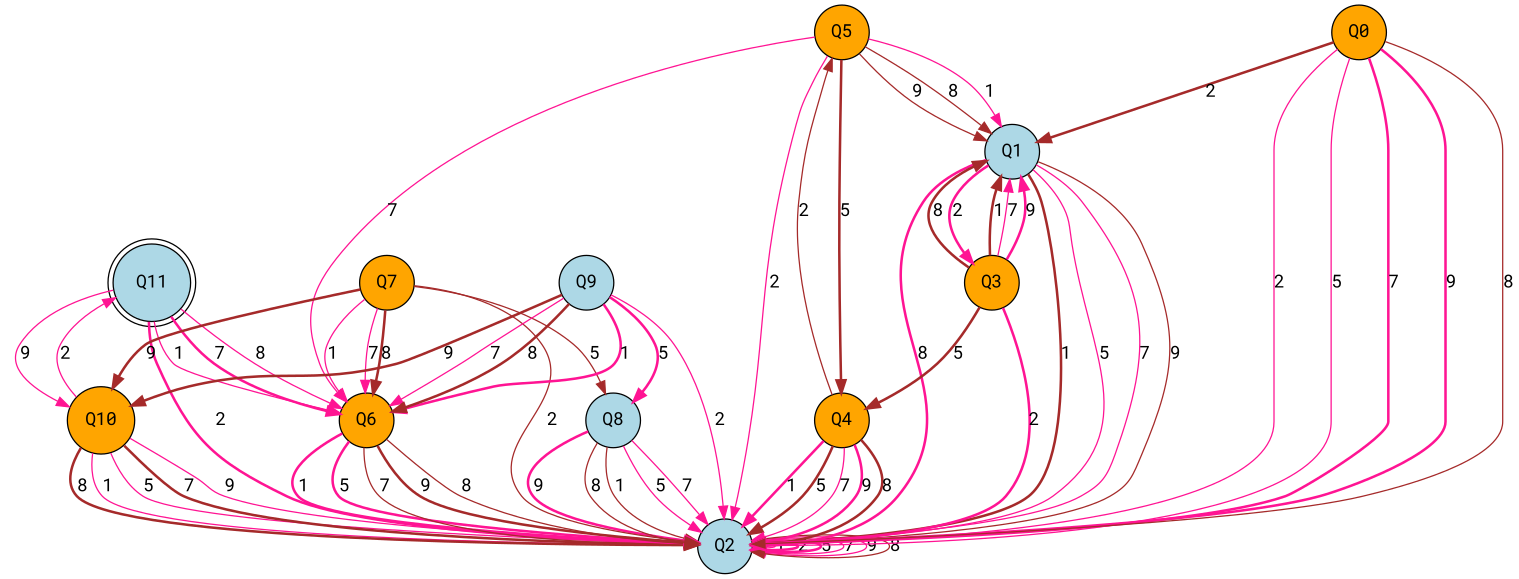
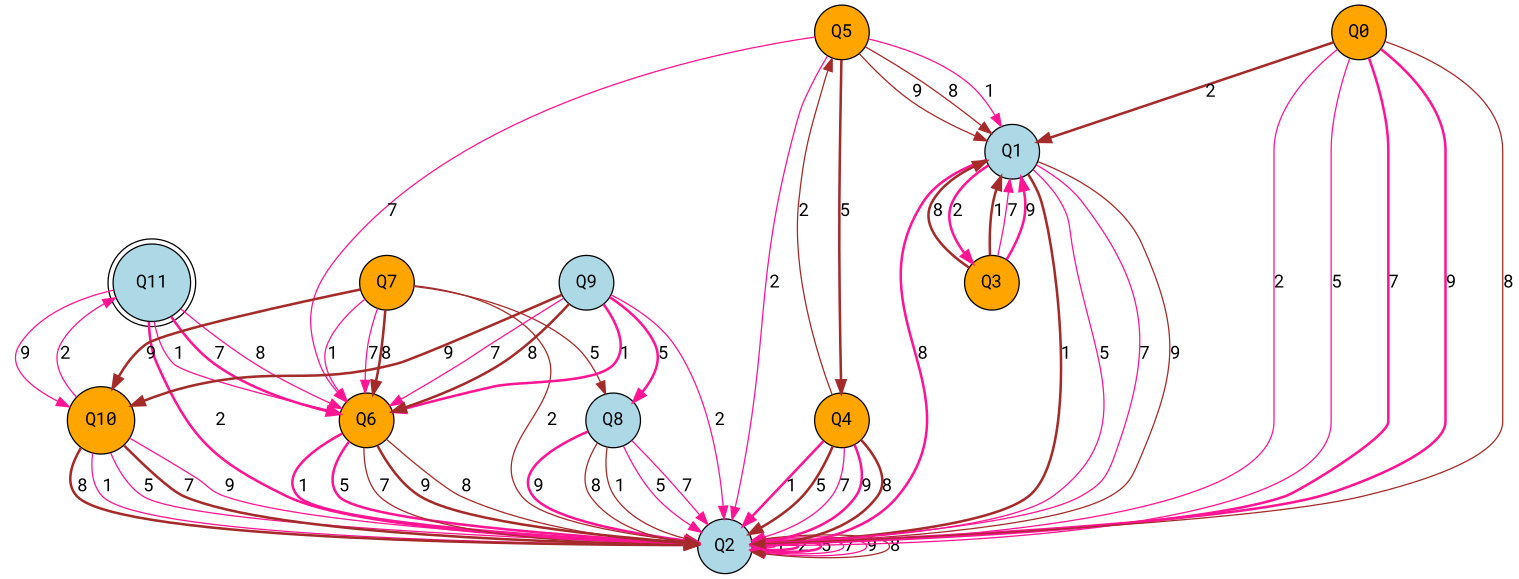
edge "Q3" -> "Q4": removed, label "5"
edge "Q3" -> "Q2": removed, label "2"
